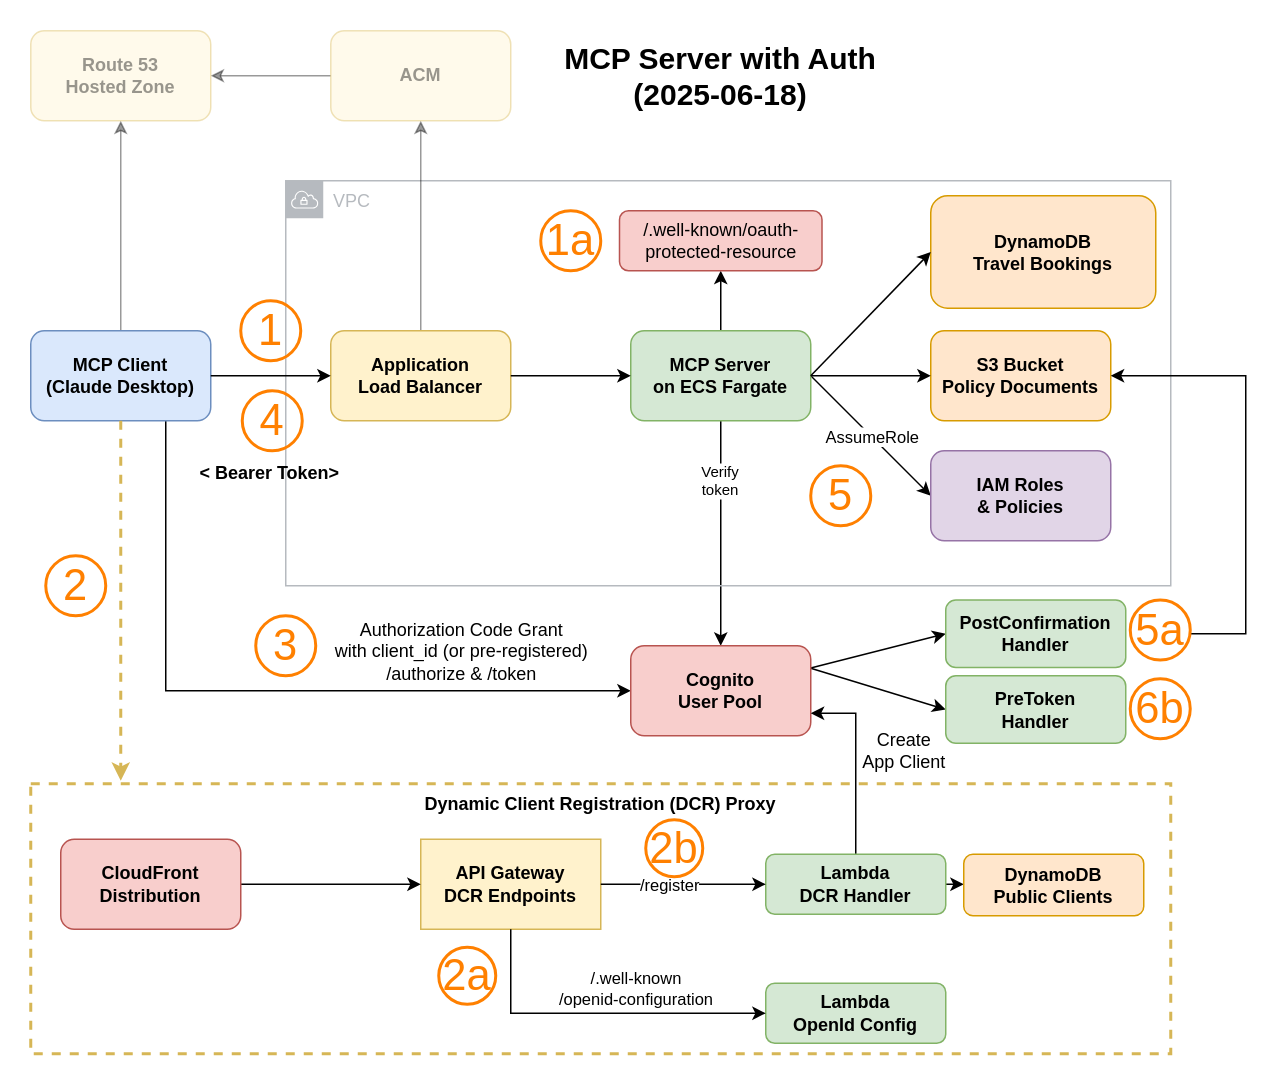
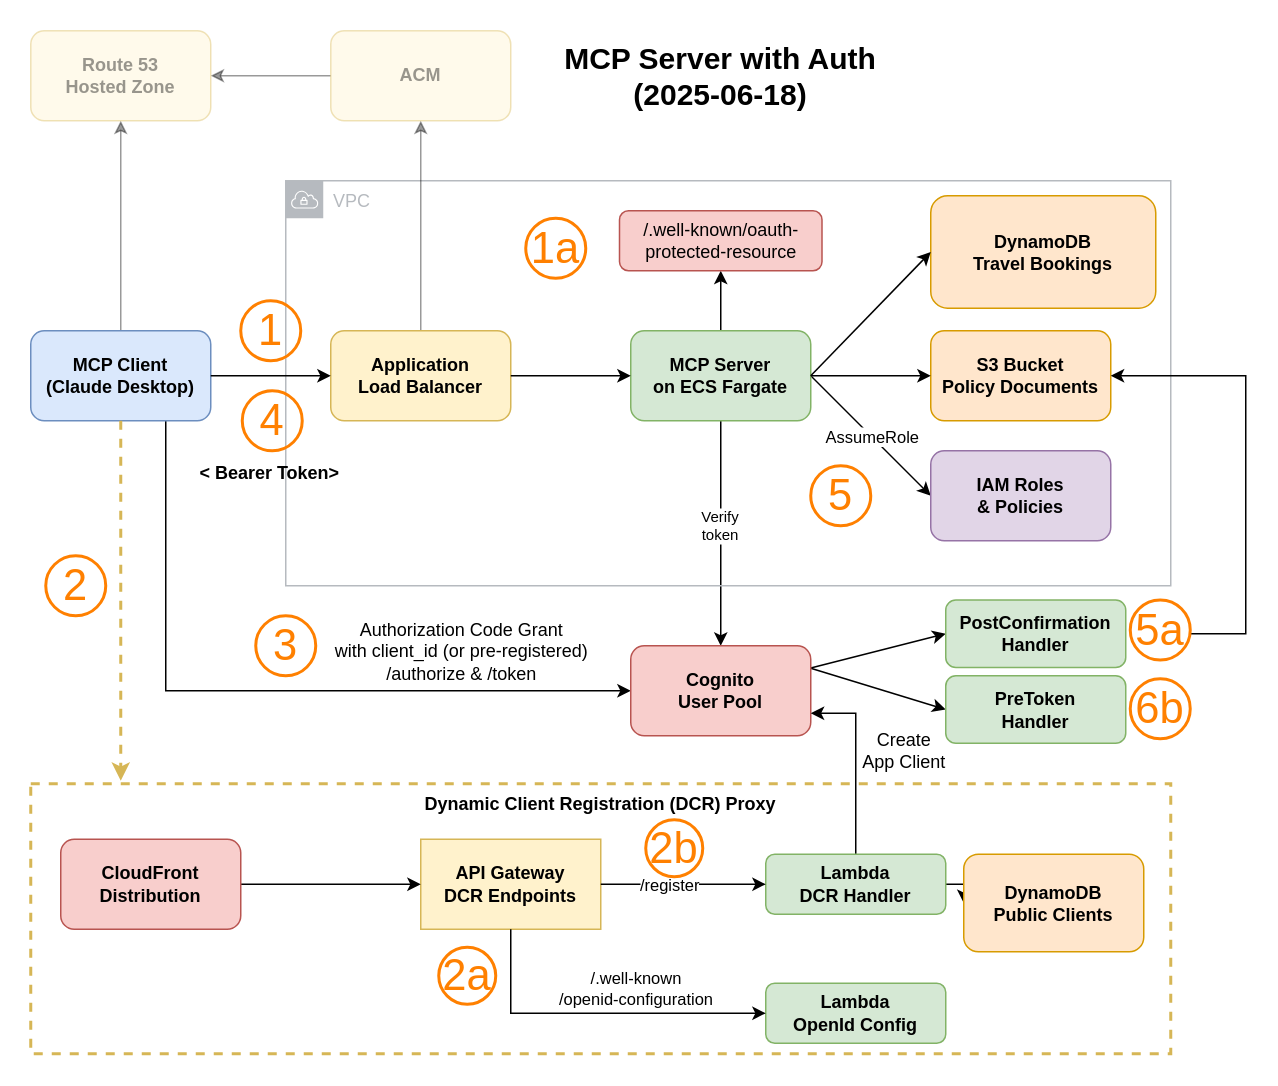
node "1a": moved (571, 241) -> (556, 248)
node "Verify token": moved (721, 481) -> (721, 526)
node "DynamoDB Public Clients": size 180x62 -> 180x98
